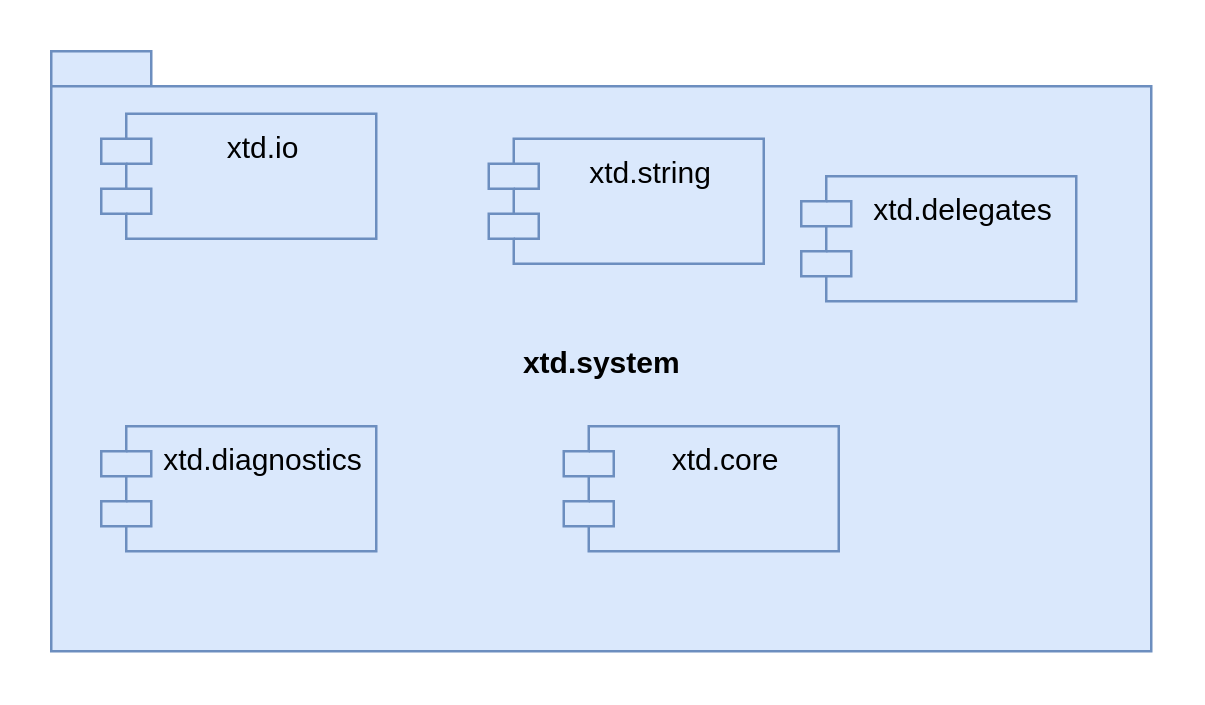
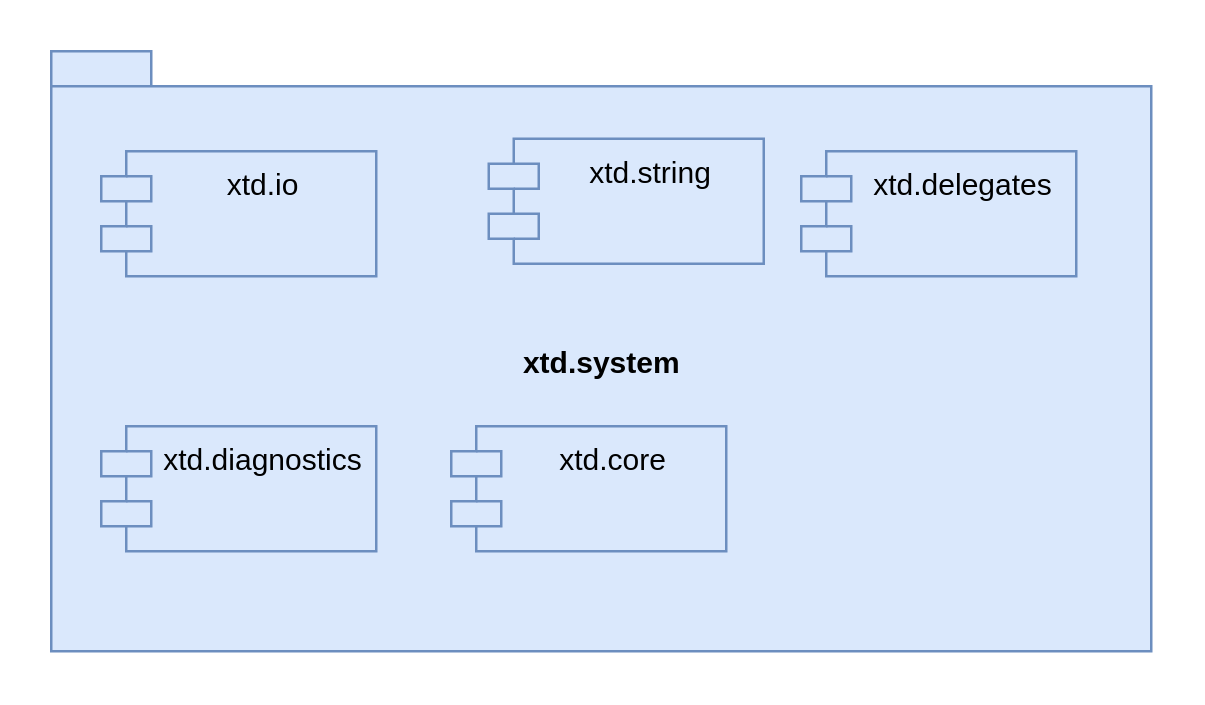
node "xtd.io": moved (239, 176) -> (239, 214)
node "xtd.delegates": moved (939, 239) -> (939, 214)
node "xtd.core": moved (701, 489) -> (589, 489)
